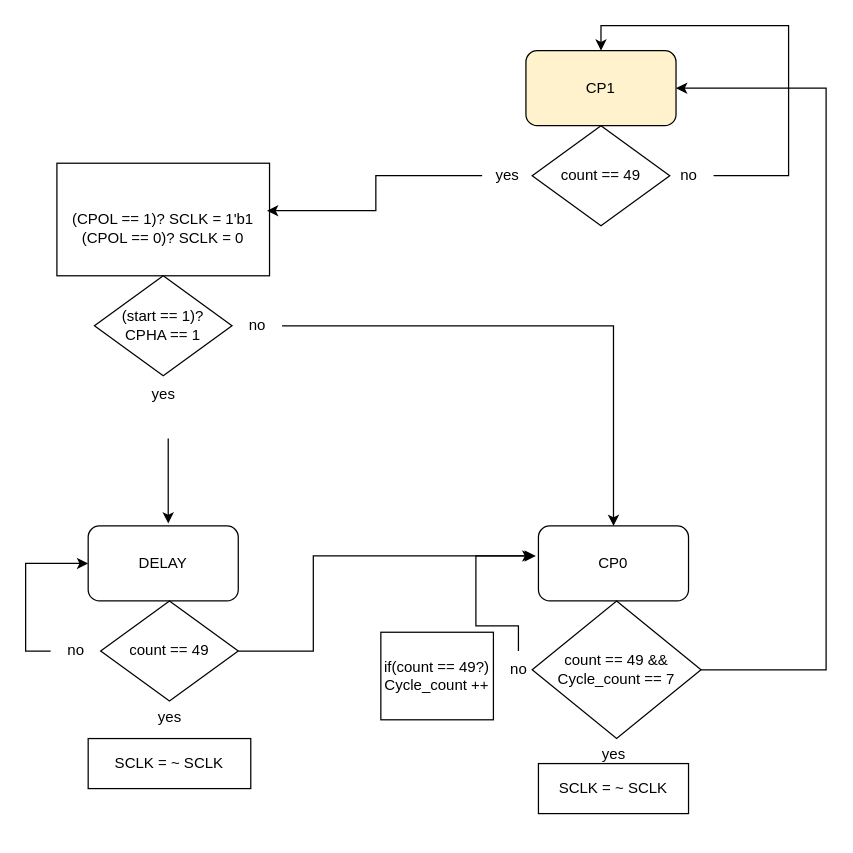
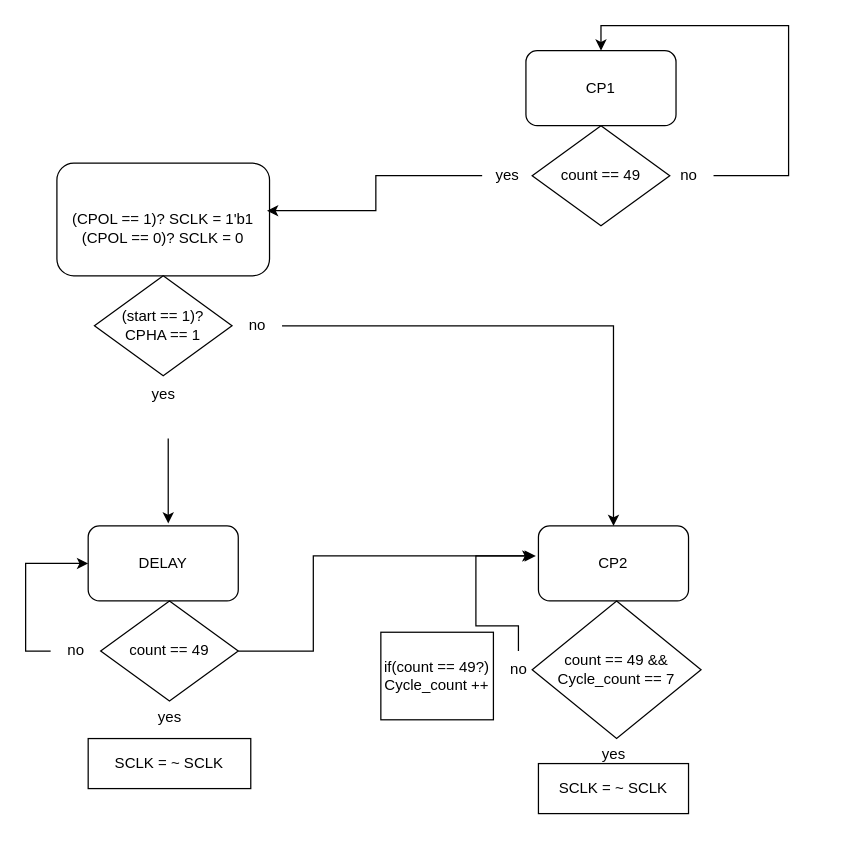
node "CP1": fillcolor #fff2cc -> #ffffff
node "(CPOL == 1)? SCLK = 1'b1 (CPOL == 0)? SCLK = 0": shape rectangle -> rounded rectangle
edge "count == 49 && Cycle_count == 7" -> "CP1": removed
node "CP0": label "CP0" -> "CP2"
